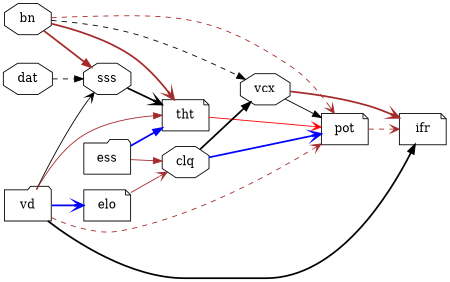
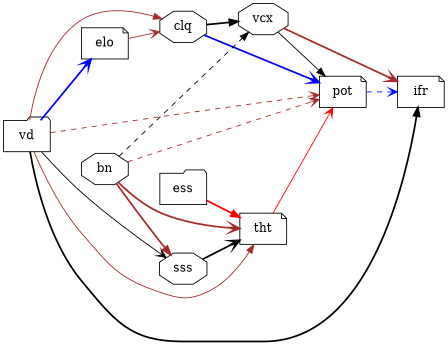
node "dat": removed
edge "pot" -> "ifr": color brown -> blue
edge "ess" -> "tht": color blue -> red
edge "ess" -> "clq": now "vd" -> "clq"
